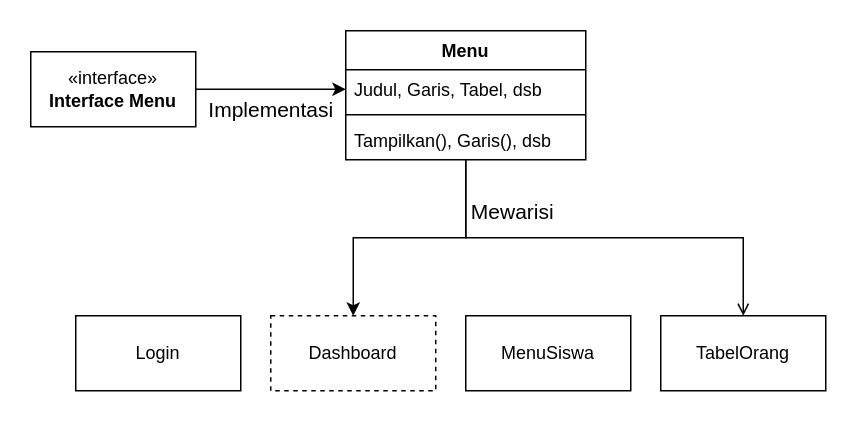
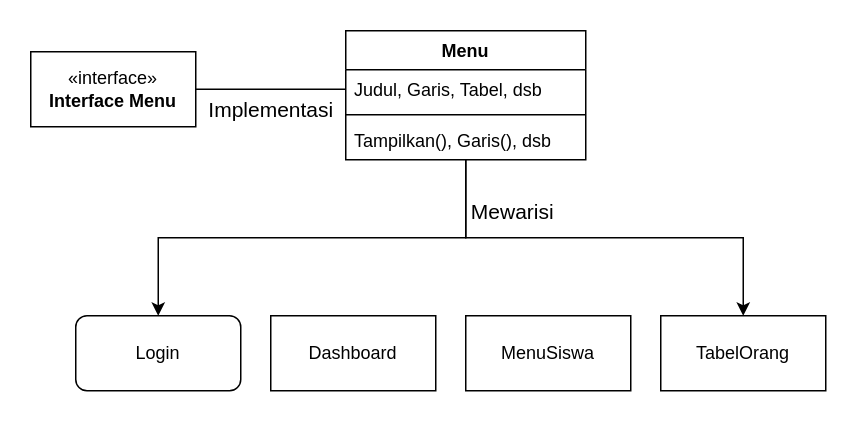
edge "«interface» Interface Menu" -> "Judul, Garis, Tabel, dsb": arrowhead classic -> none
edge "Menu" -> "Login": added
edge "Menu" -> "Dashboard": removed
edge "Menu" -> "TabelOrang": arrowhead open -> classic
node "Login": shape rectangle -> rounded rectangle
node "Dashboard": style dashed -> solid
